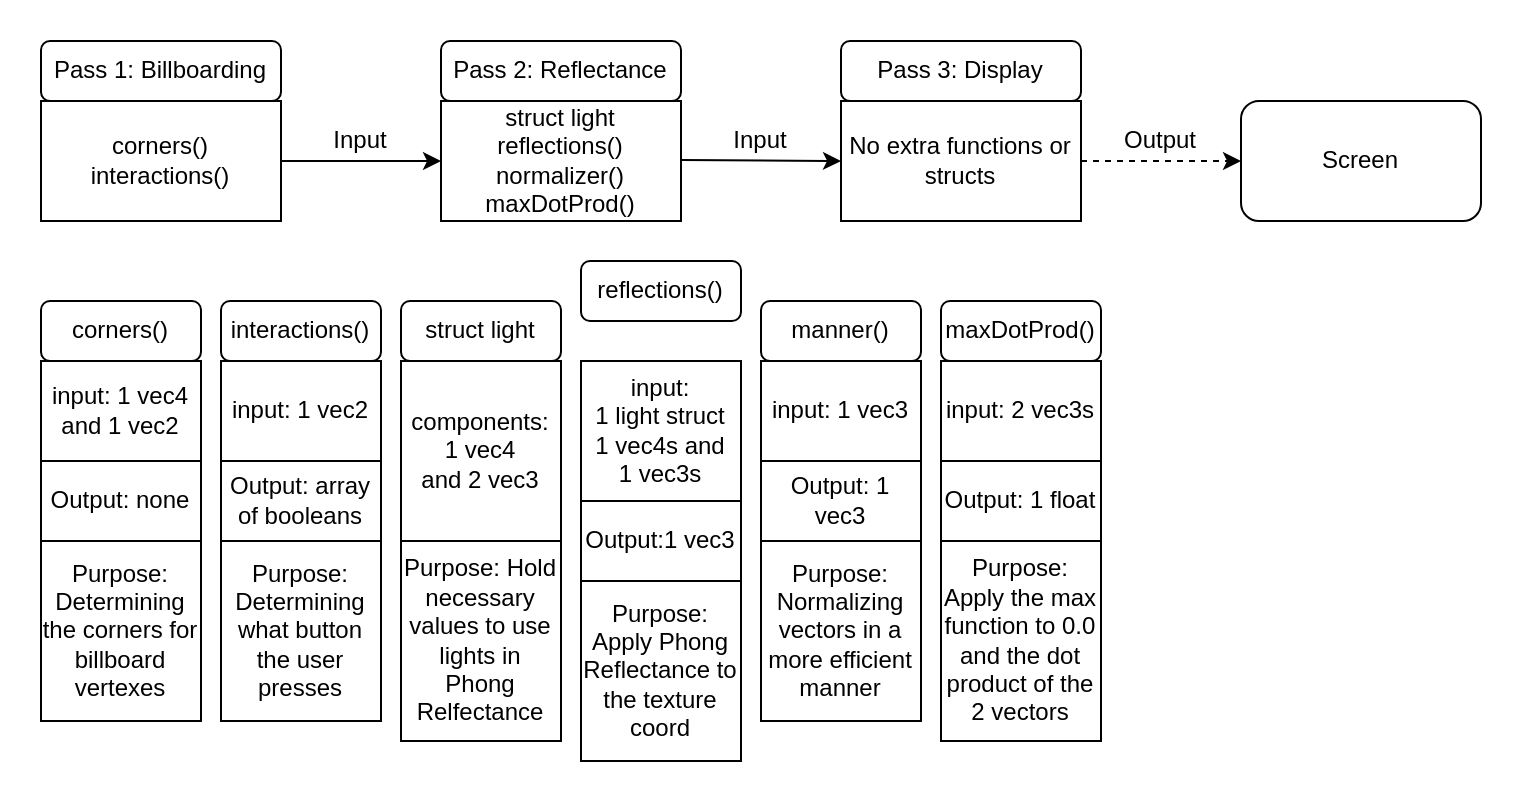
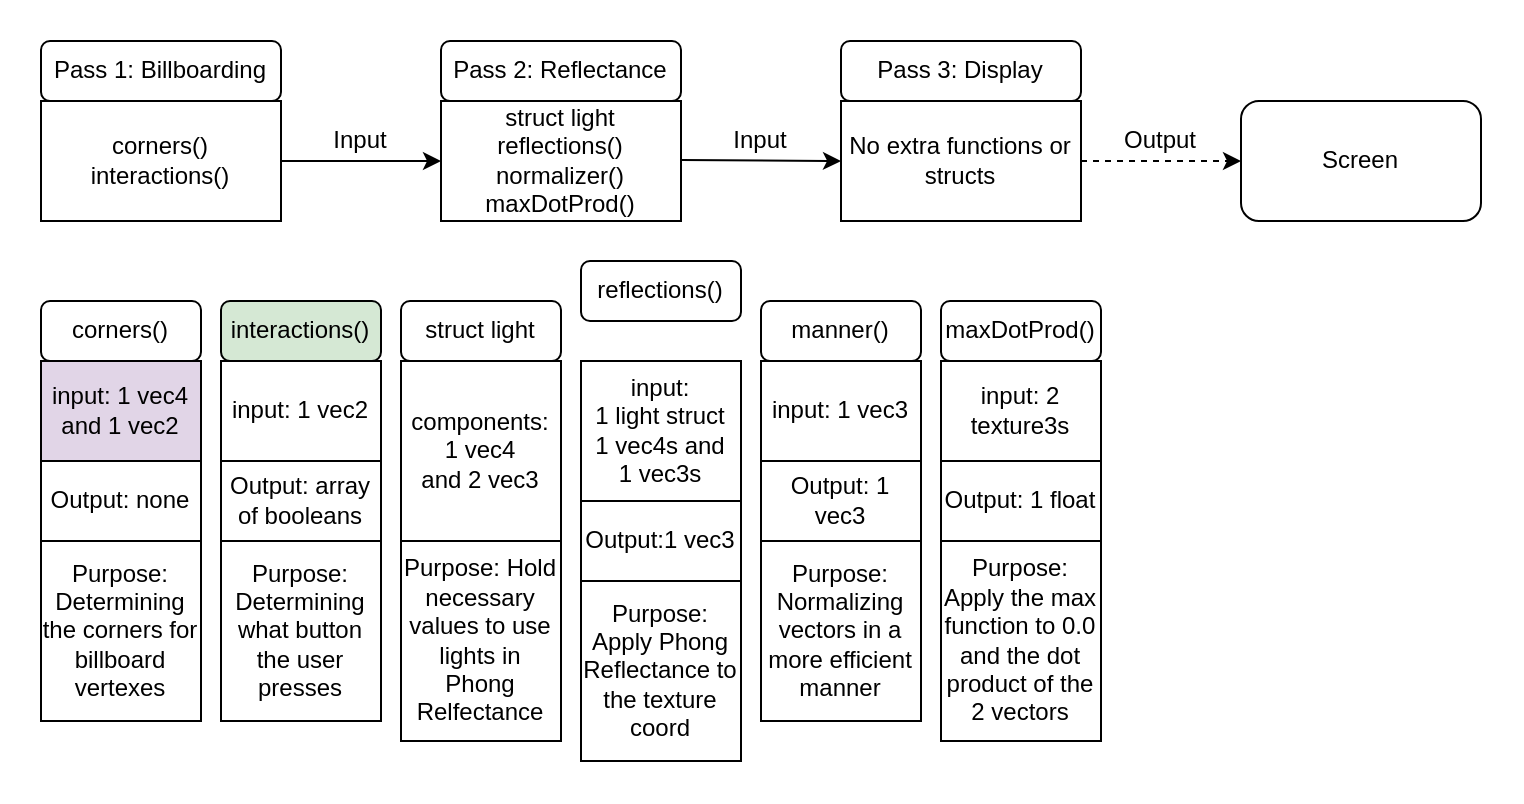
node "interactions()": fillcolor #ffffff -> #d5e8d4
node "input: 1 vec4 and 1 vec2": fillcolor #ffffff -> #e1d5e7
node "input: 2 vec3s": label "input: 2 vec3s" -> "input: 2 texture3s"
